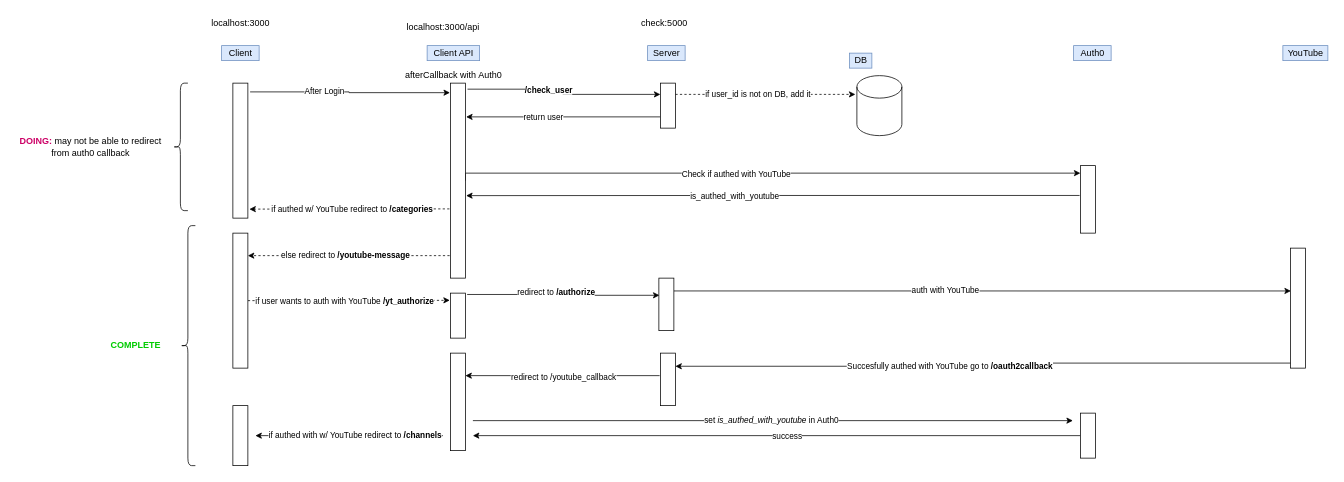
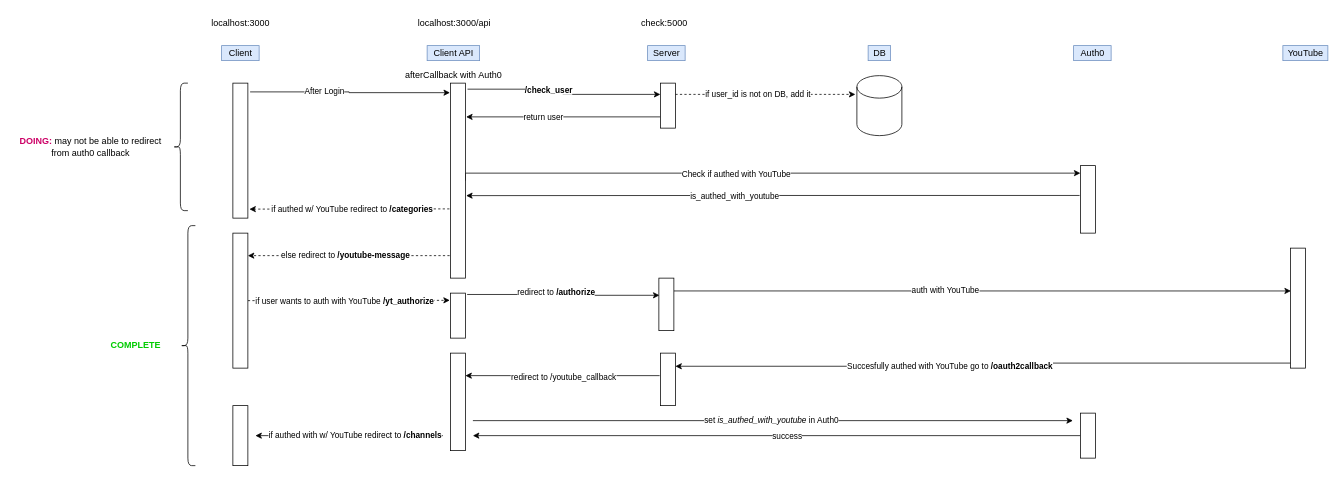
node "localhost:3000/api": moved (443, 27) -> (454, 23)
node "DB": moved (861, 60) -> (879, 53)
